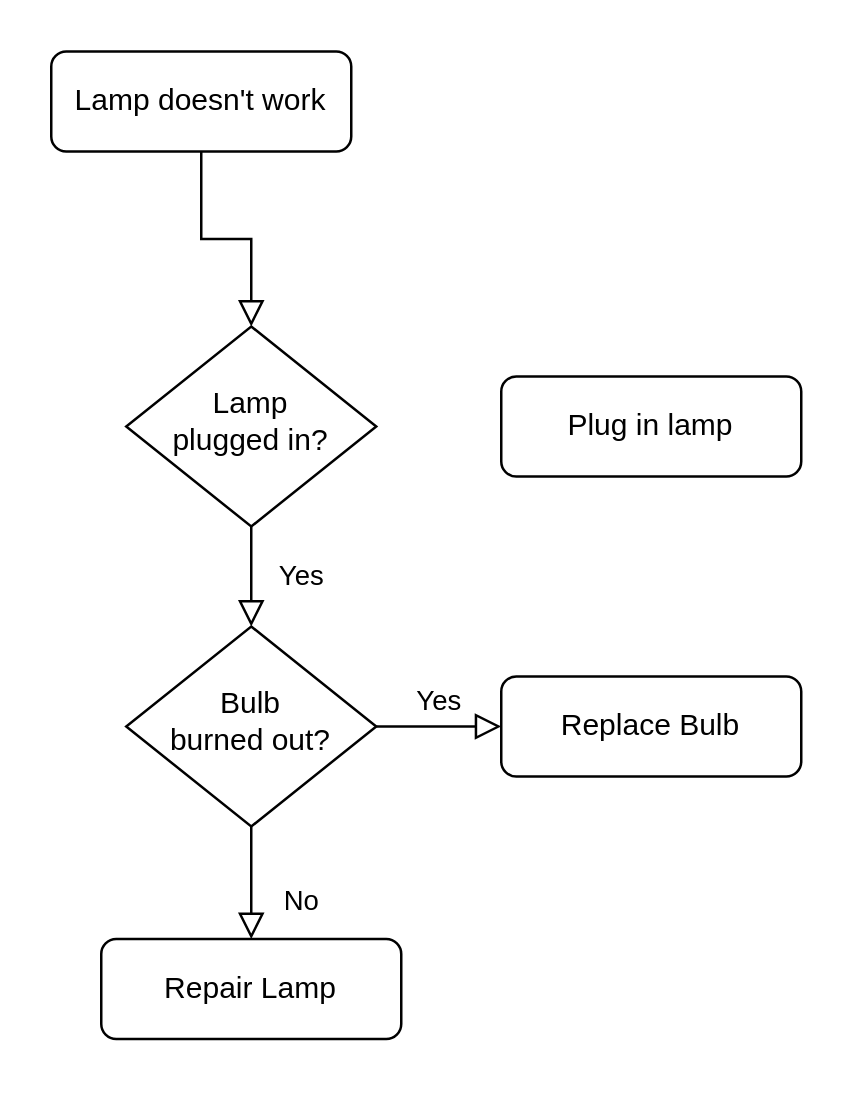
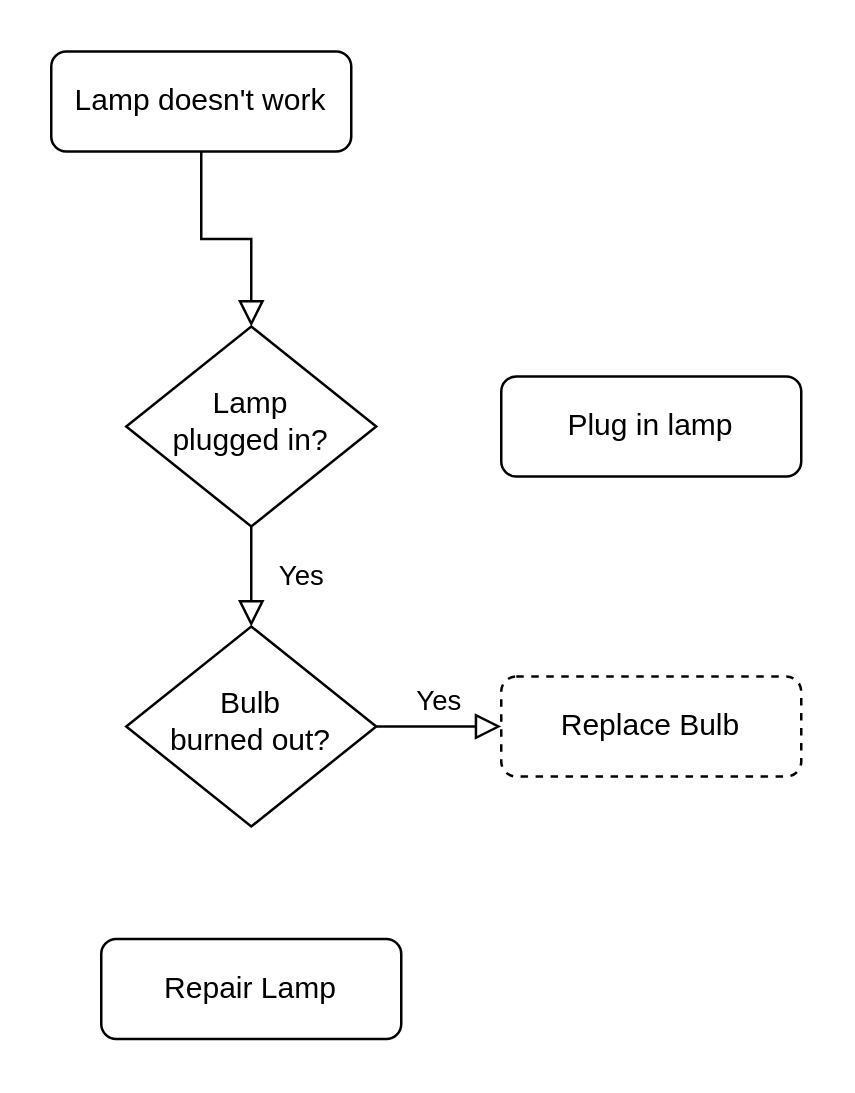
node "Replace Bulb": style solid -> dashed
edge "Bulb burned out?" -> "Repair Lamp": removed, label "No"
